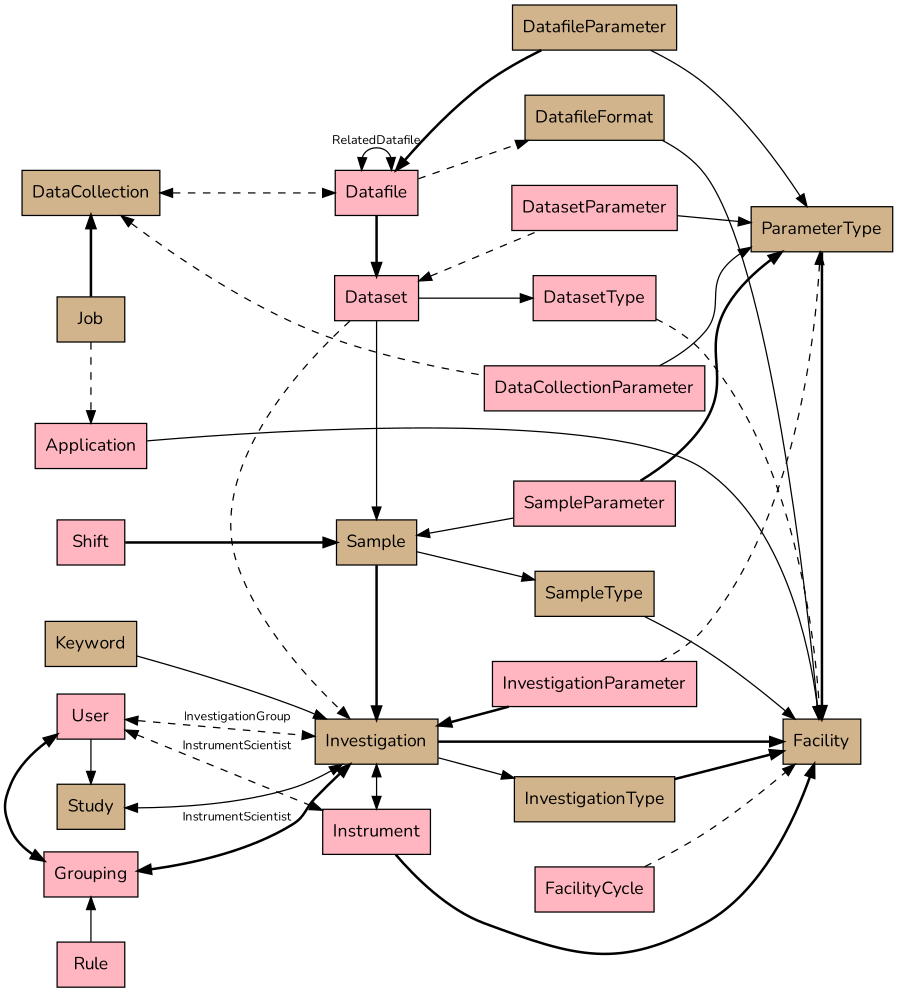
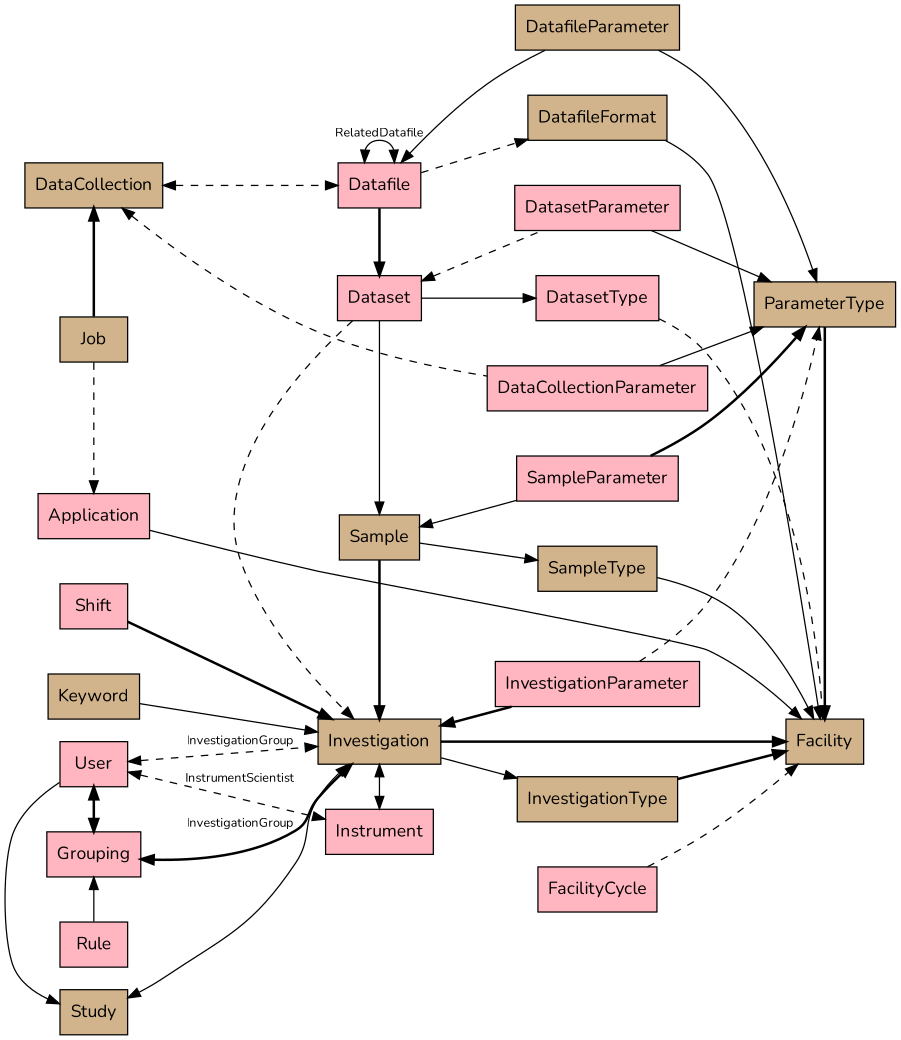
edge "DatafileParameter" -> "Datafile": style bold -> solid
edge "Shift" -> "Sample": now "Shift" -> "Investigation"
edge "Investigation" -- "Grouping": label "InstrumentScientist" -> "InvestigationGroup"
edge "Instrument" -> "Facility": removed
